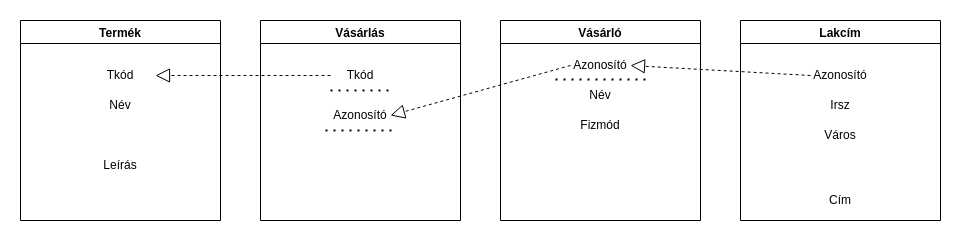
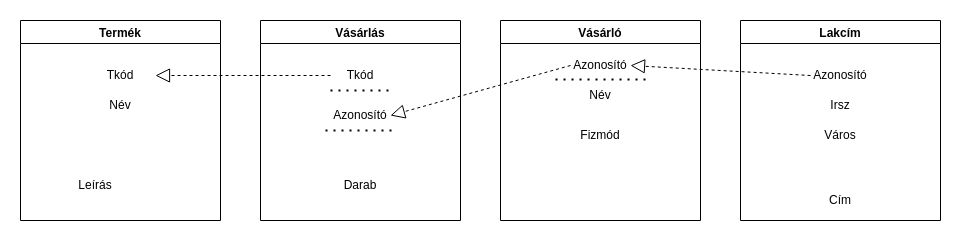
node "Fizmód": moved (601, 126) -> (601, 136)
node "Leírás": moved (121, 166) -> (96, 186)
node "Darab": added
